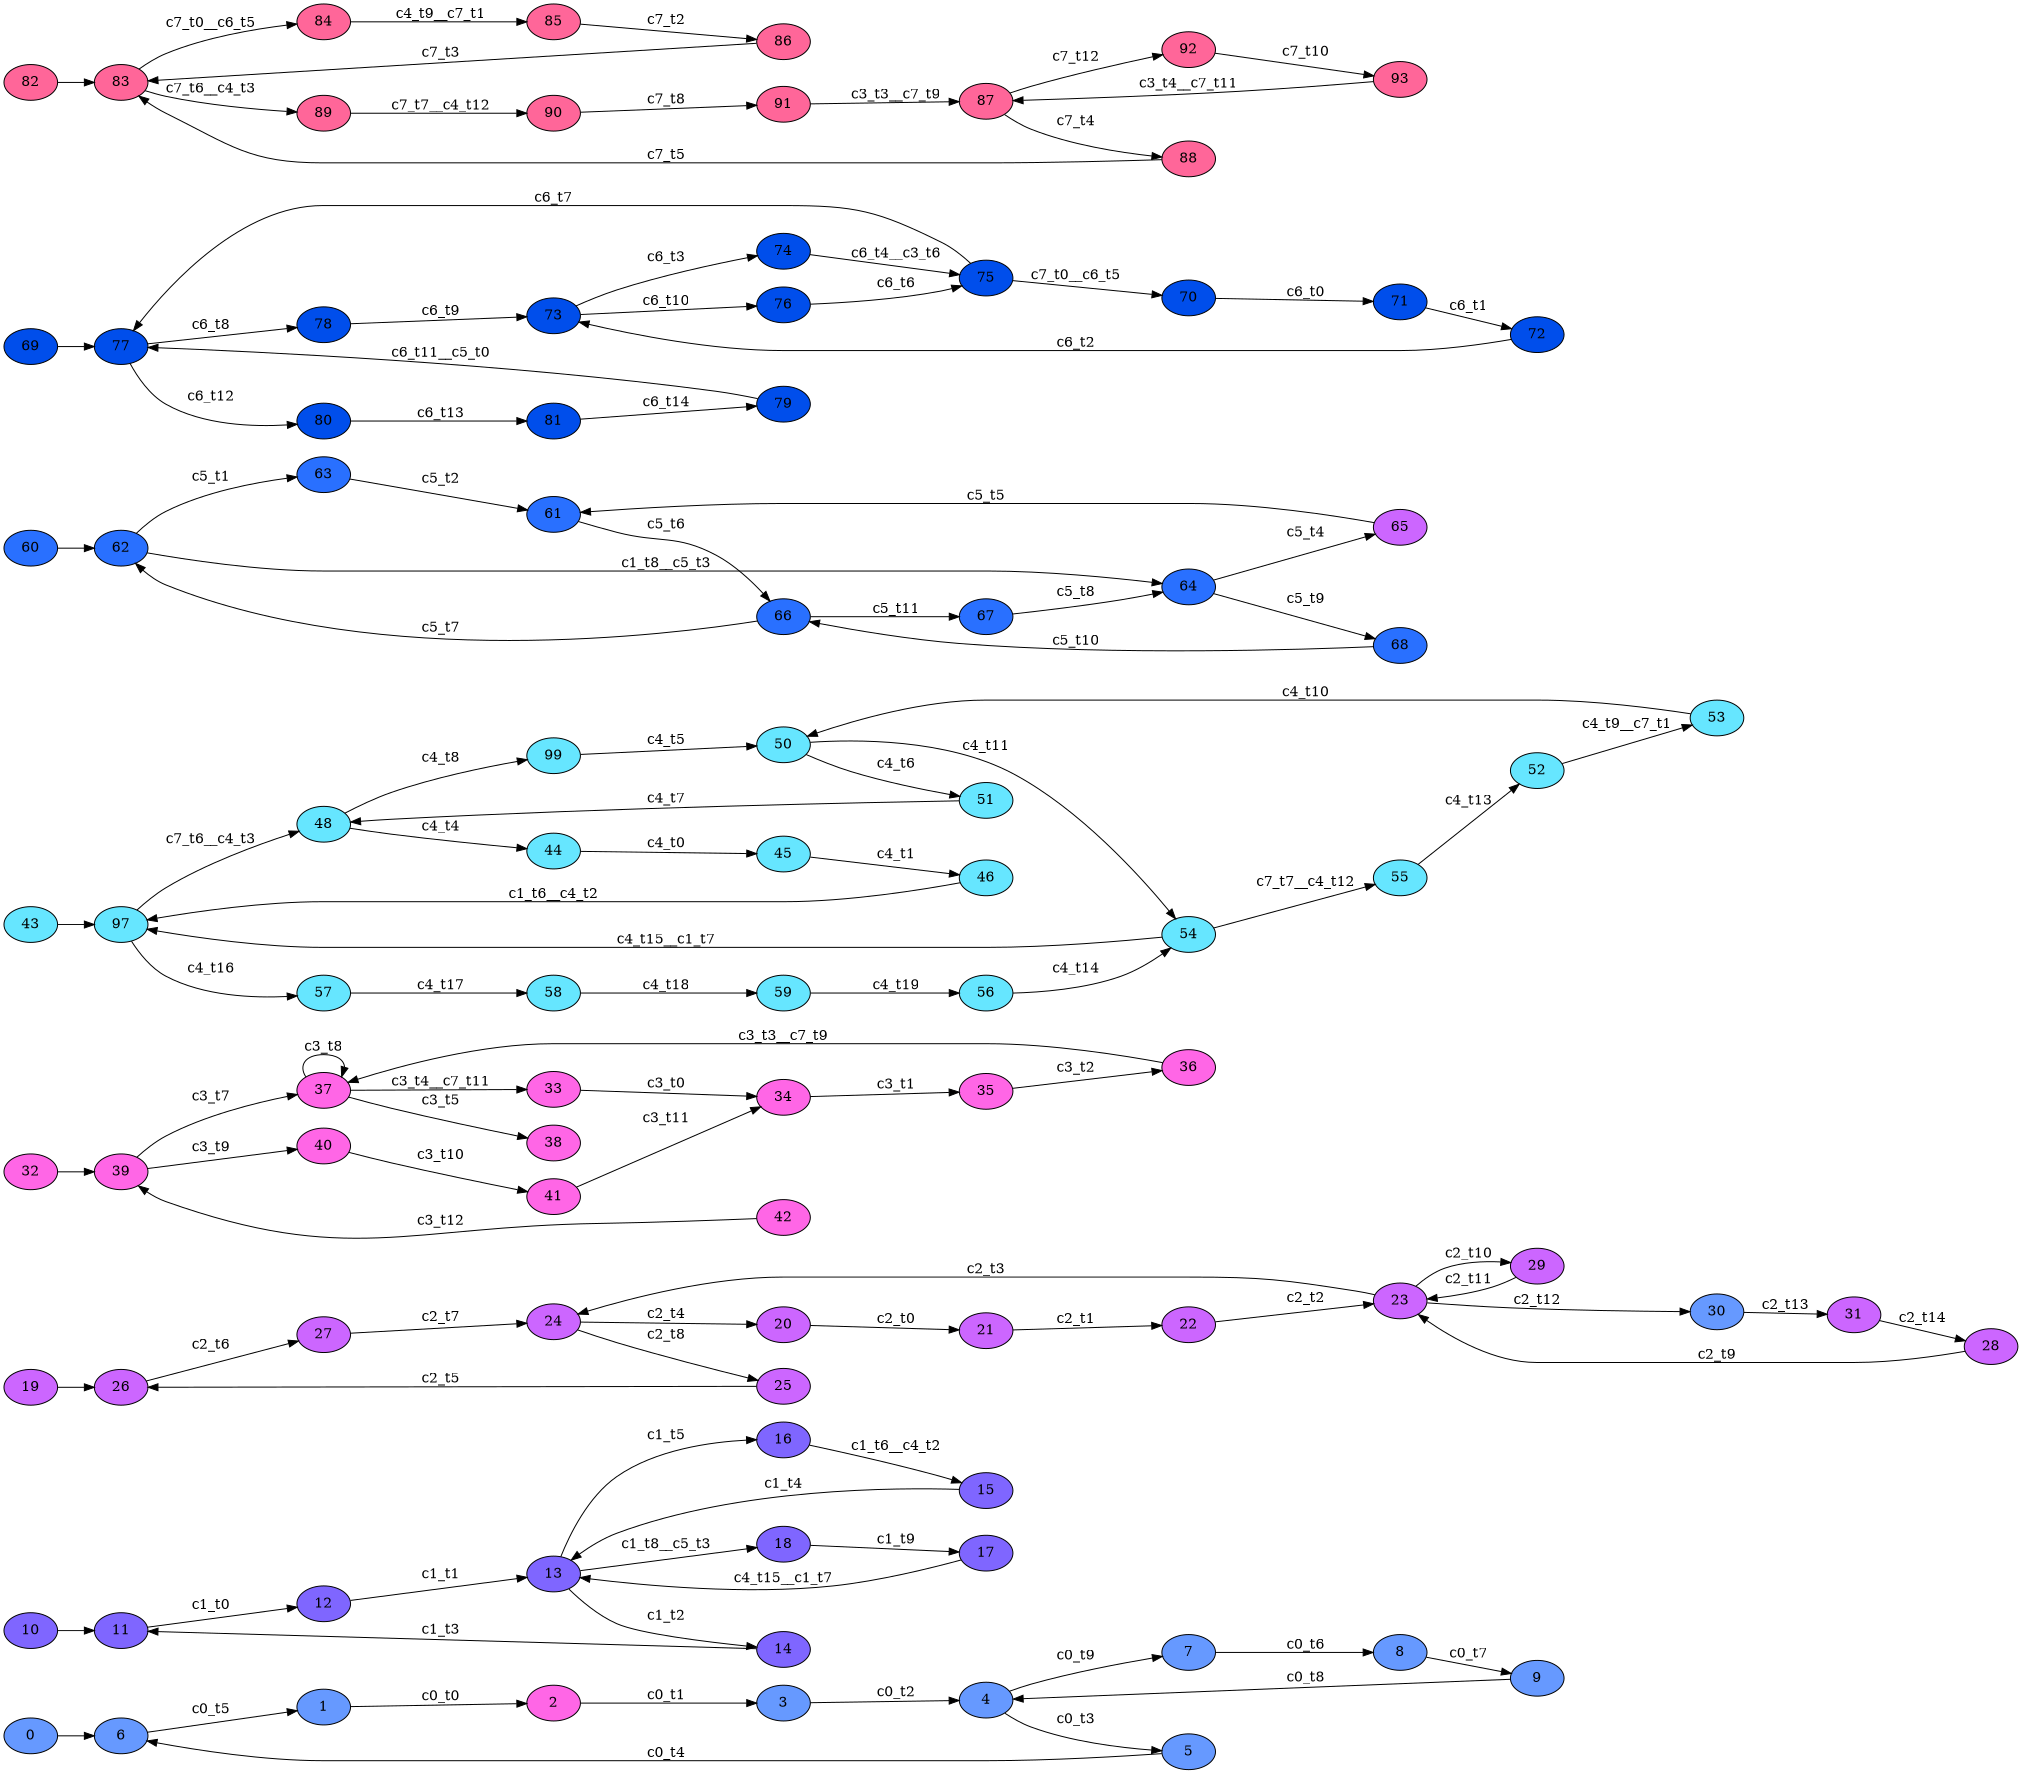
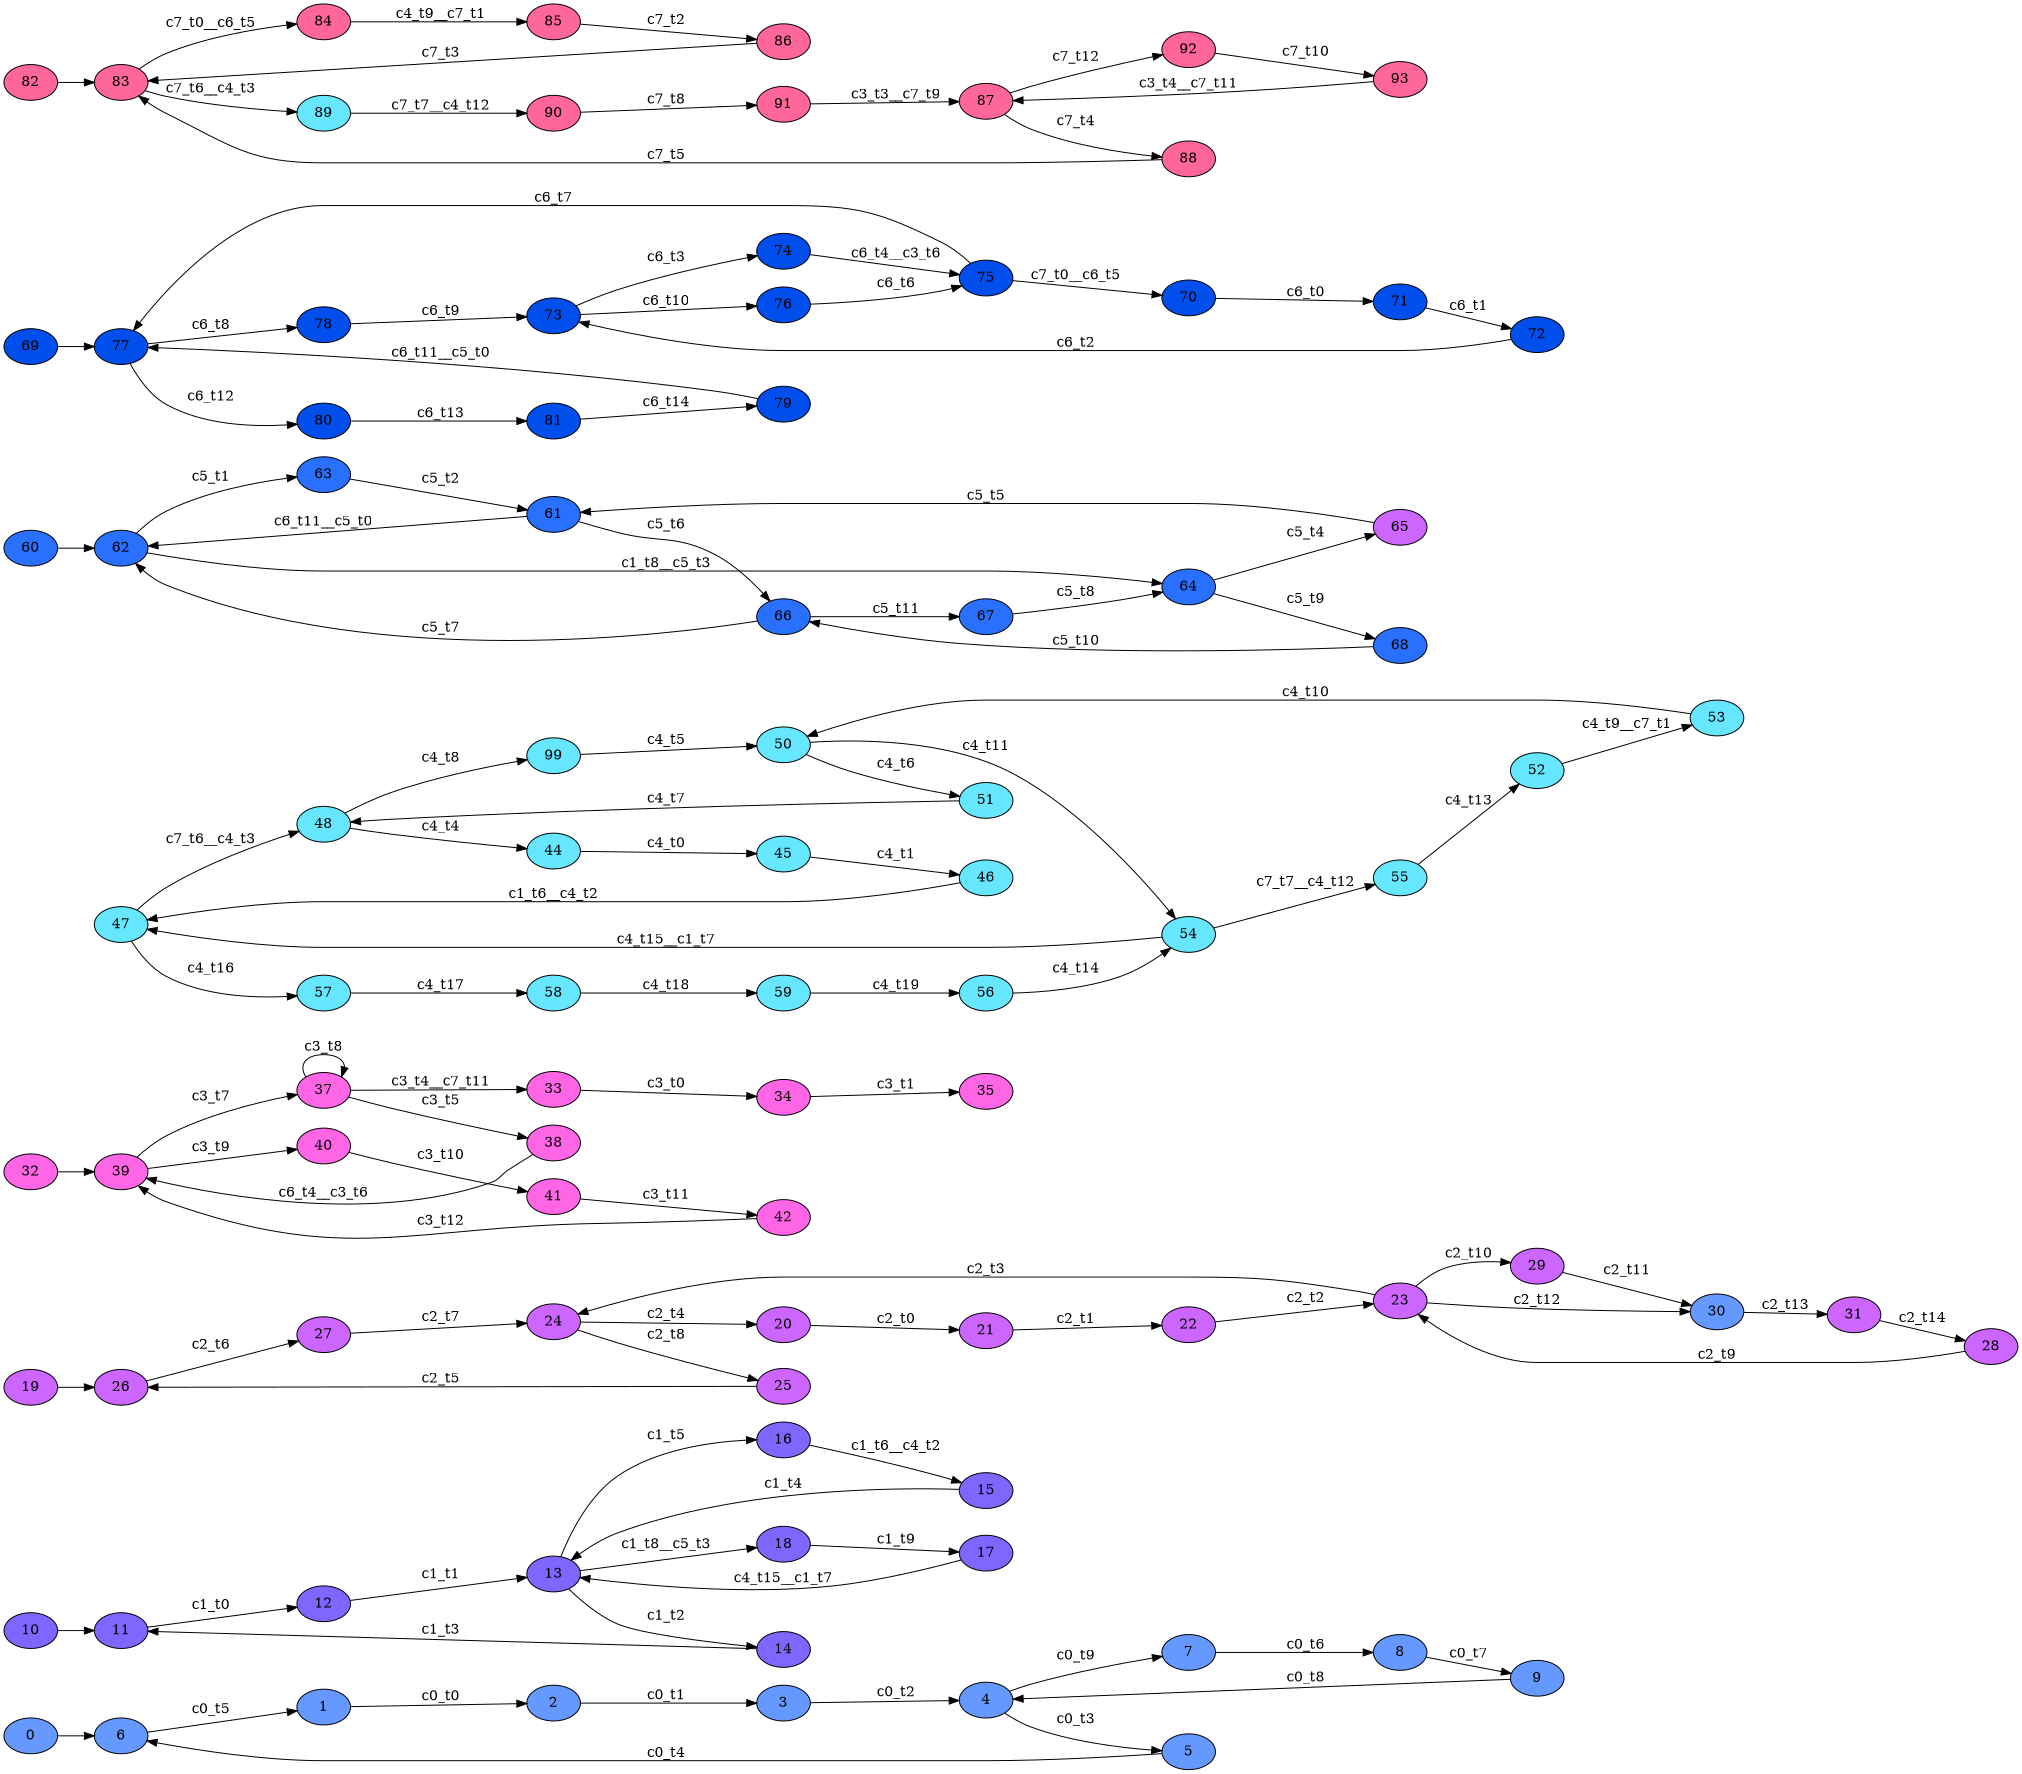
node "89": fillcolor #ff6699 -> #66e6ff
edge "61" -> "62": added, label "c6_t11__c5_t0"
node "43": removed
node "97": label "97" -> "47"
node "36": removed
edge "41" -> "34": now "41" -> "42"
edge "38" -> "39": added, label "c6_t4__c3_t6"
edge "29" -> "23": now "29" -> "30"
node "2": fillcolor #ff66e6 -> #6699ff
